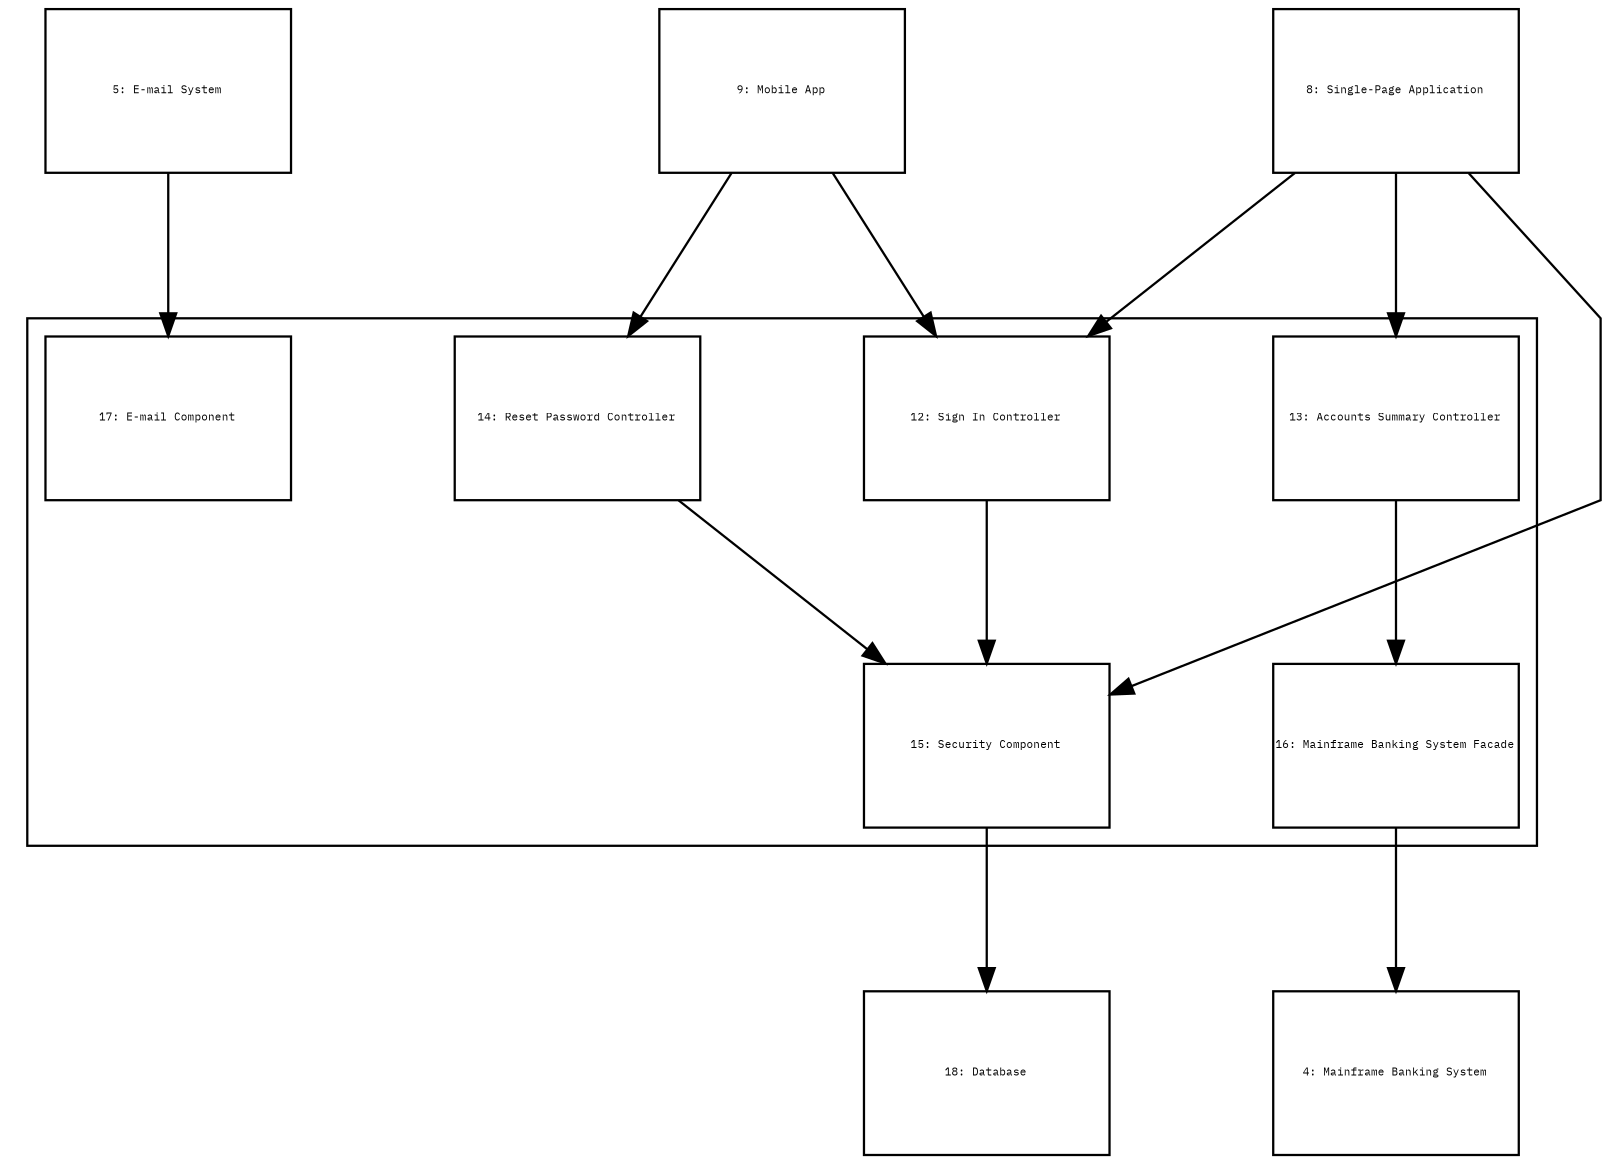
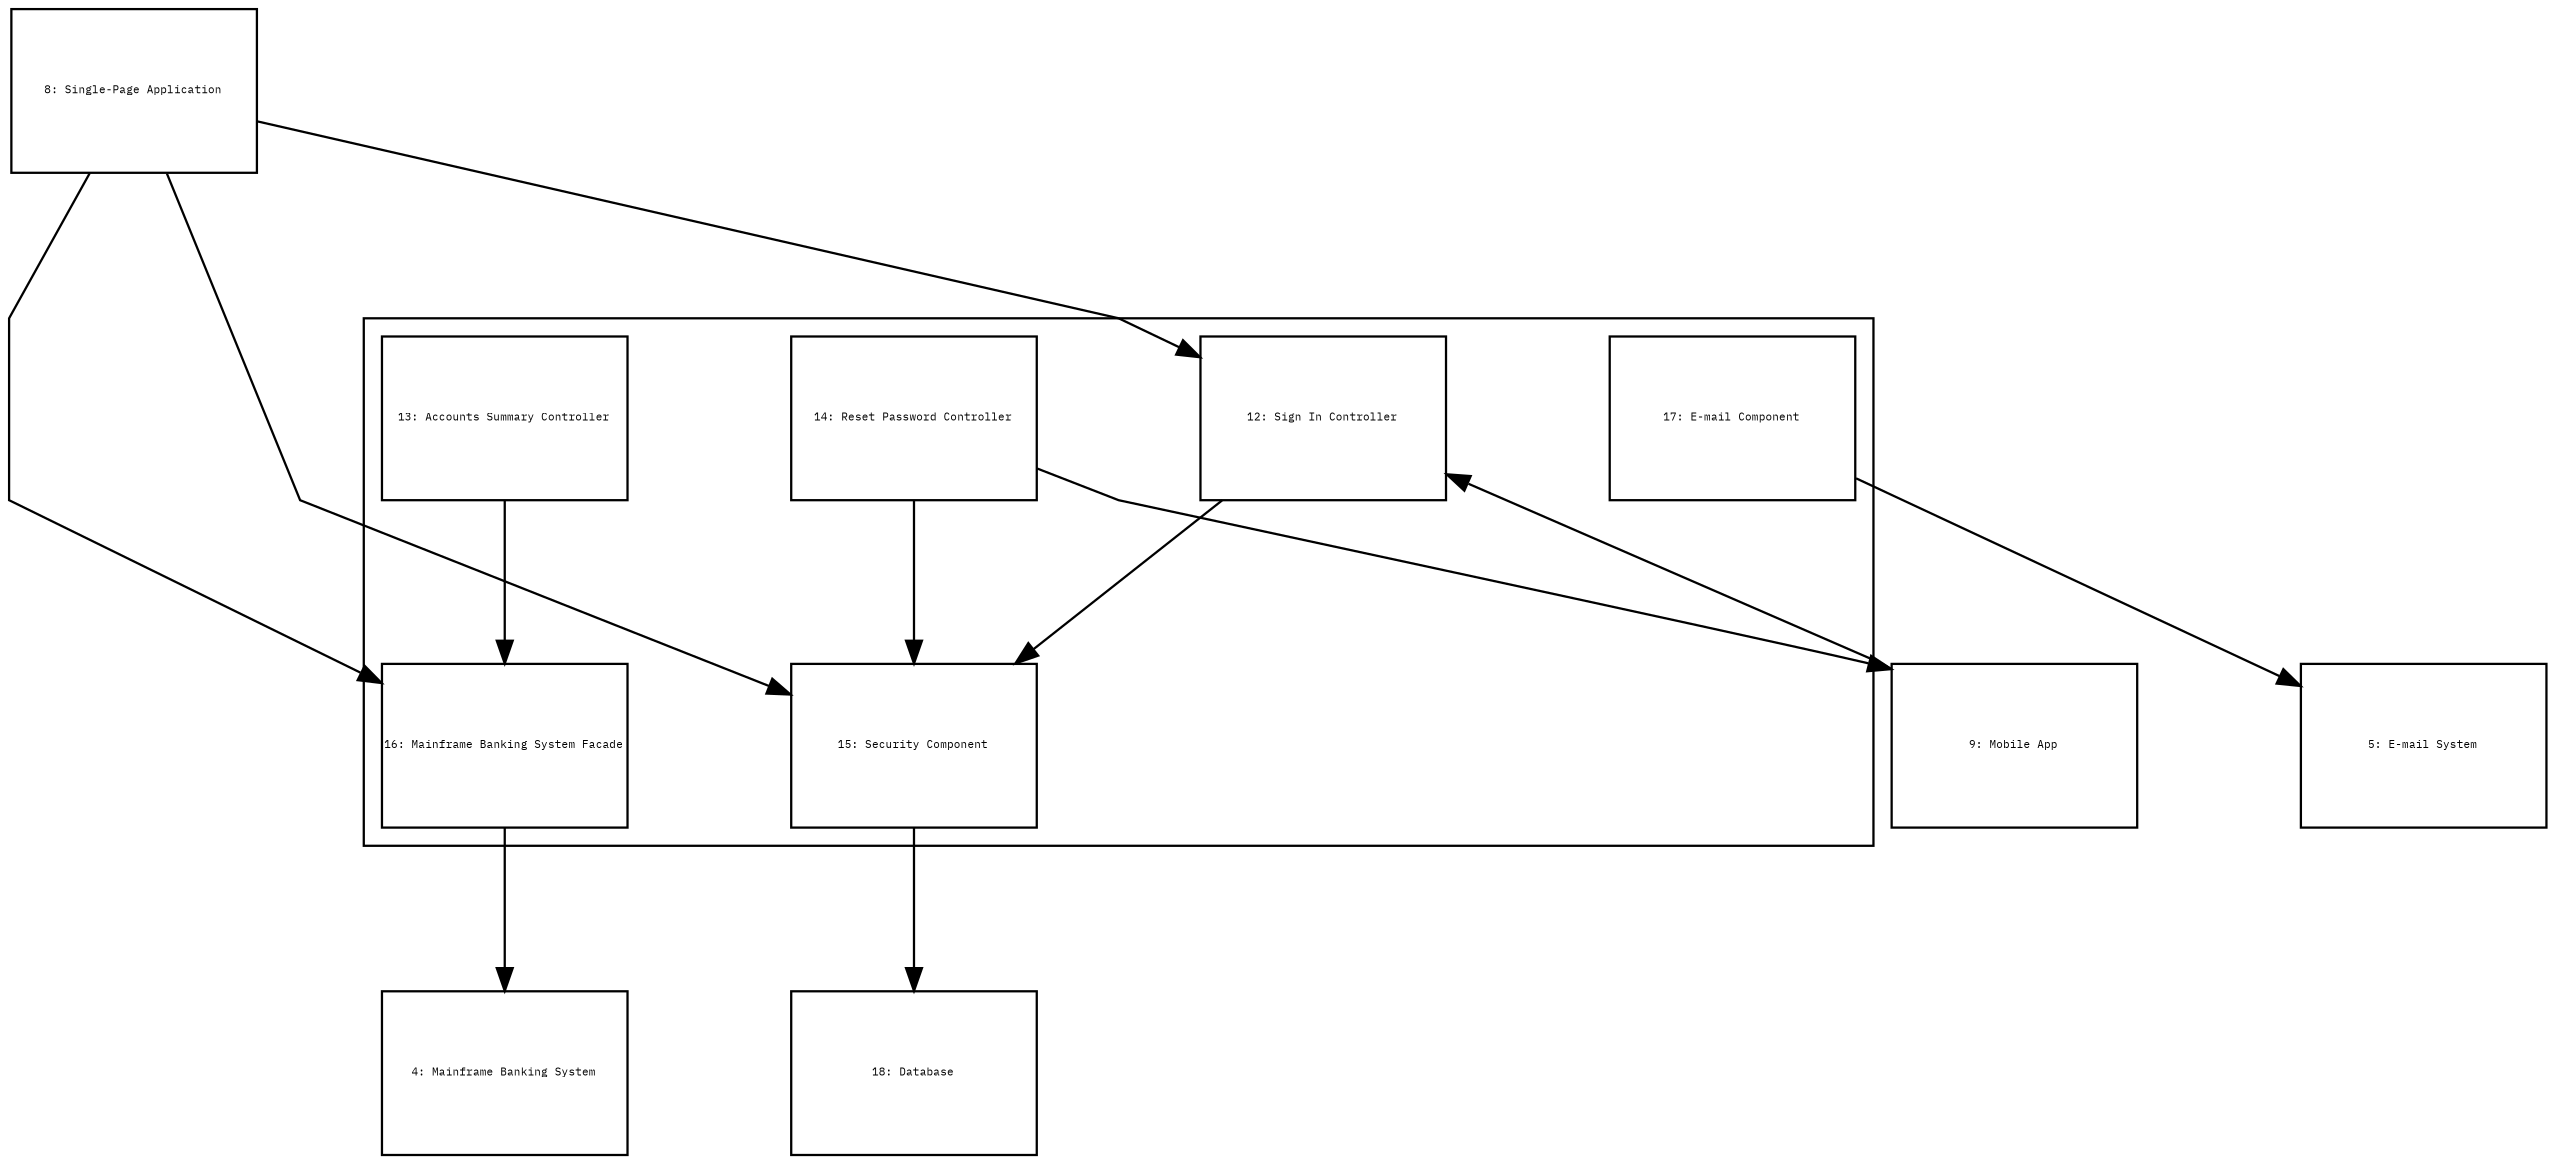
edge "5: E-mail System" -> "17: E-mail Component": reversed
edge "8: Single-Page Application" -> "13: Accounts Summary Controller": now "8: Single-Page Application" -> "16: Mainframe Banking System Facade"
edge "9: Mobile App" -> "14: Reset Password Controller": reversed
